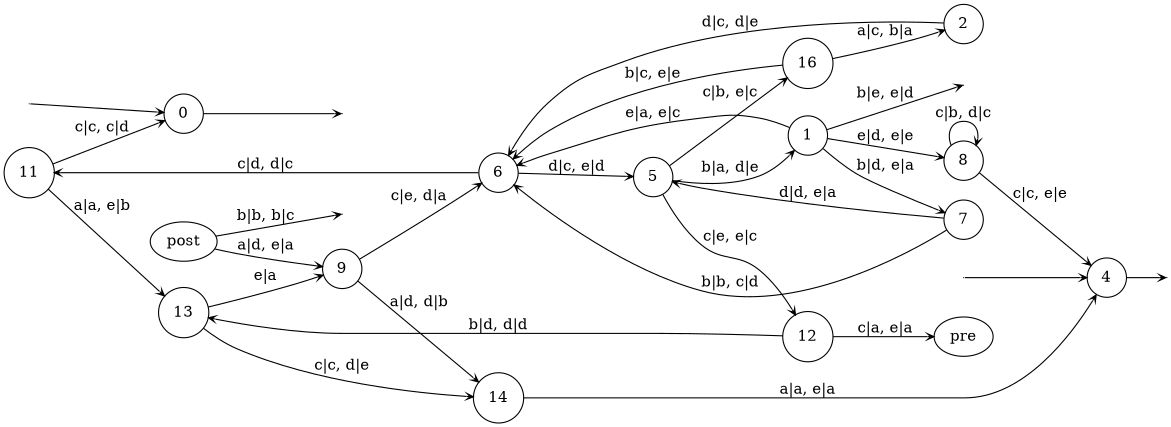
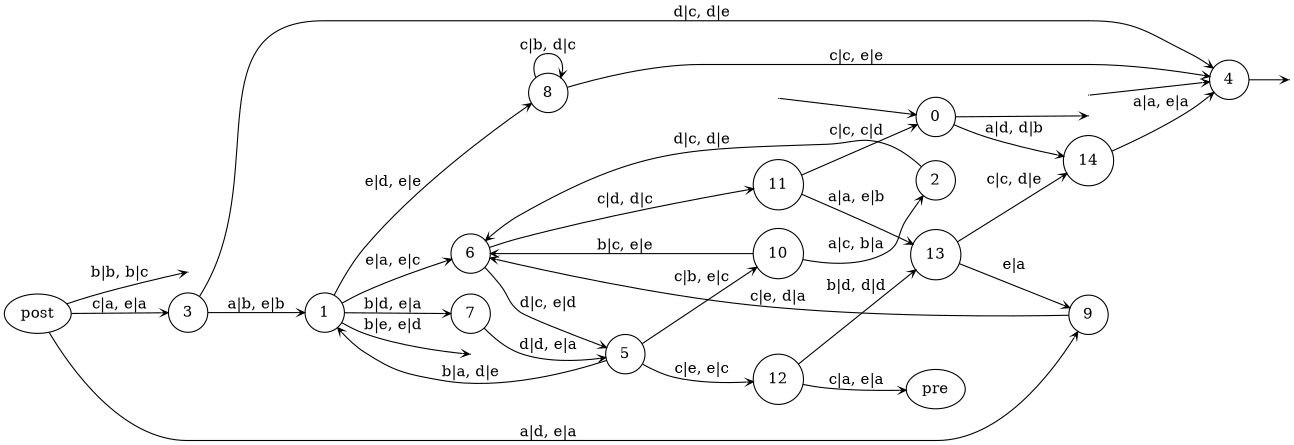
node "16": label "16" -> "10"
edge "7" -> "6": removed, label "b|b, c|d"
node "3": added
edge "9" -> "14": now "0" -> "14"
